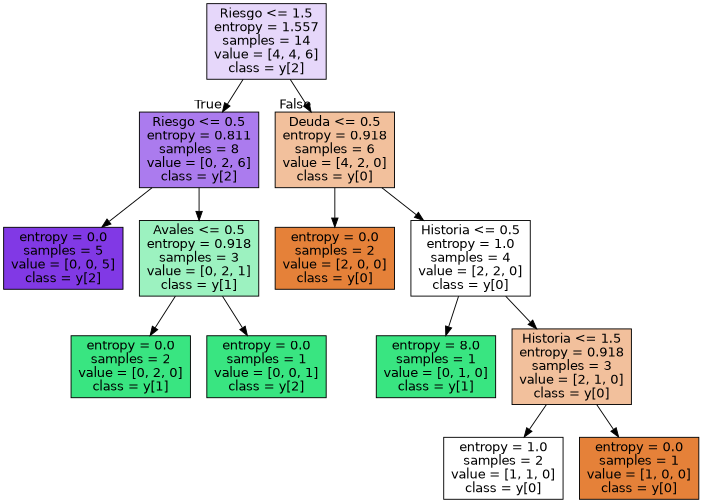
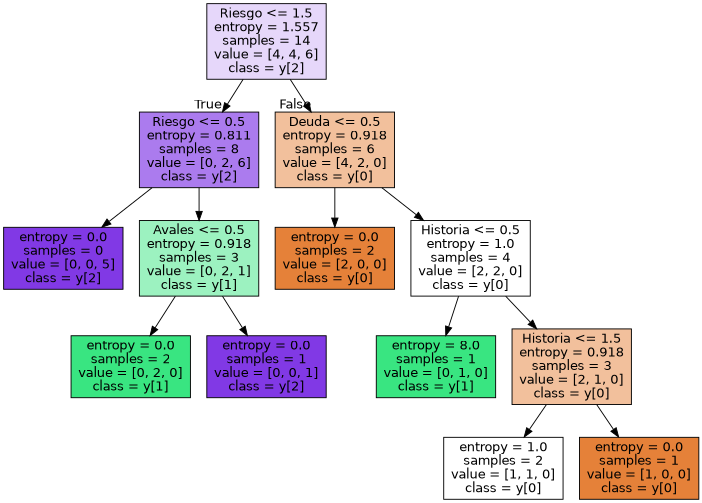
node "entropy = 0.0 samples = 5 value = [0, 0, 5] class = y[2]": label "entropy = 0.0 samples = 5 value = [0, 0, 5] class = y[2]" -> "entropy = 0.0 samples = 0 value = [0, 0, 5] class = y[2]"
node "entropy = 0.0 samples = 1 value = [0, 0, 1] class = y[2]": fillcolor #39e581 -> #8139e5
